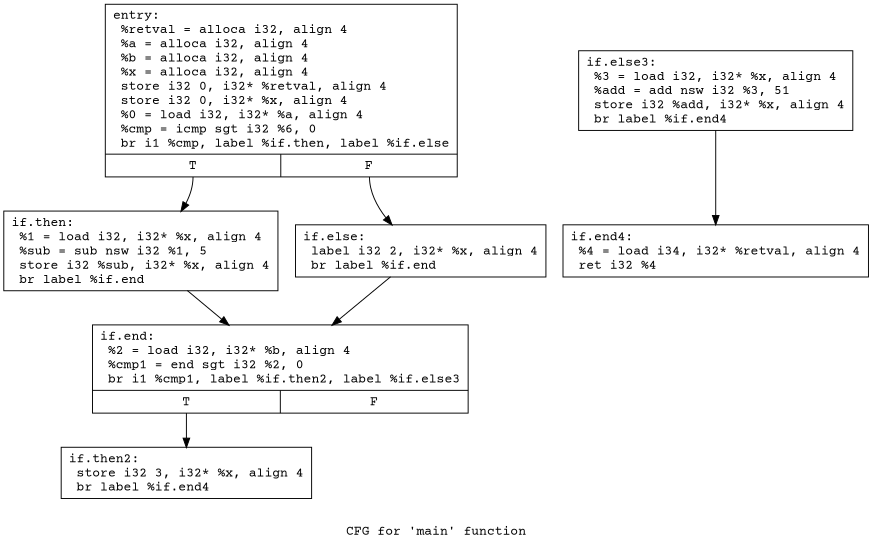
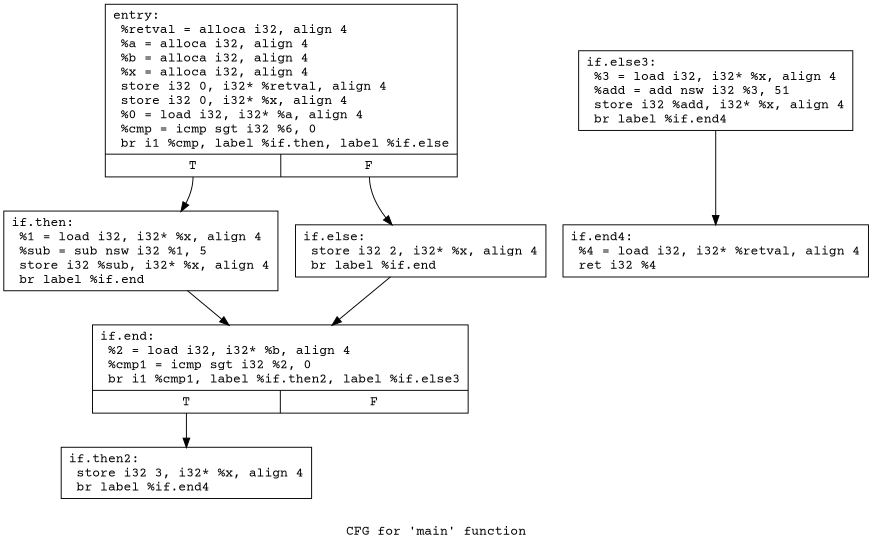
node "if.else:": text "label i32 2, i32* %x, align 4" -> "store i32 2, i32* %x, align 4"
node "if.end4:": text "%4 = load i34, i32* %retval, align 4" -> "%4 = load i32, i32* %retval, align 4"
node "if.end:": text "%cmp1 = end sgt i32 %2, 0" -> "%cmp1 = icmp sgt i32 %2, 0"
